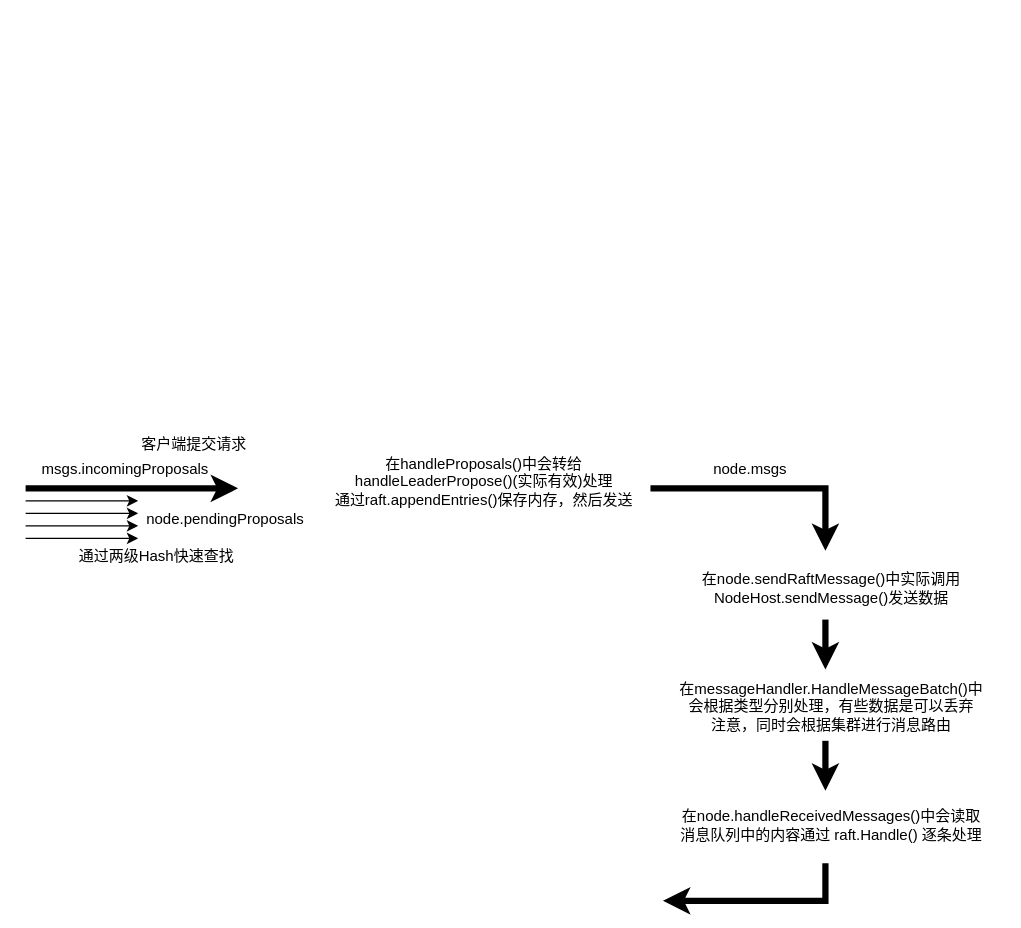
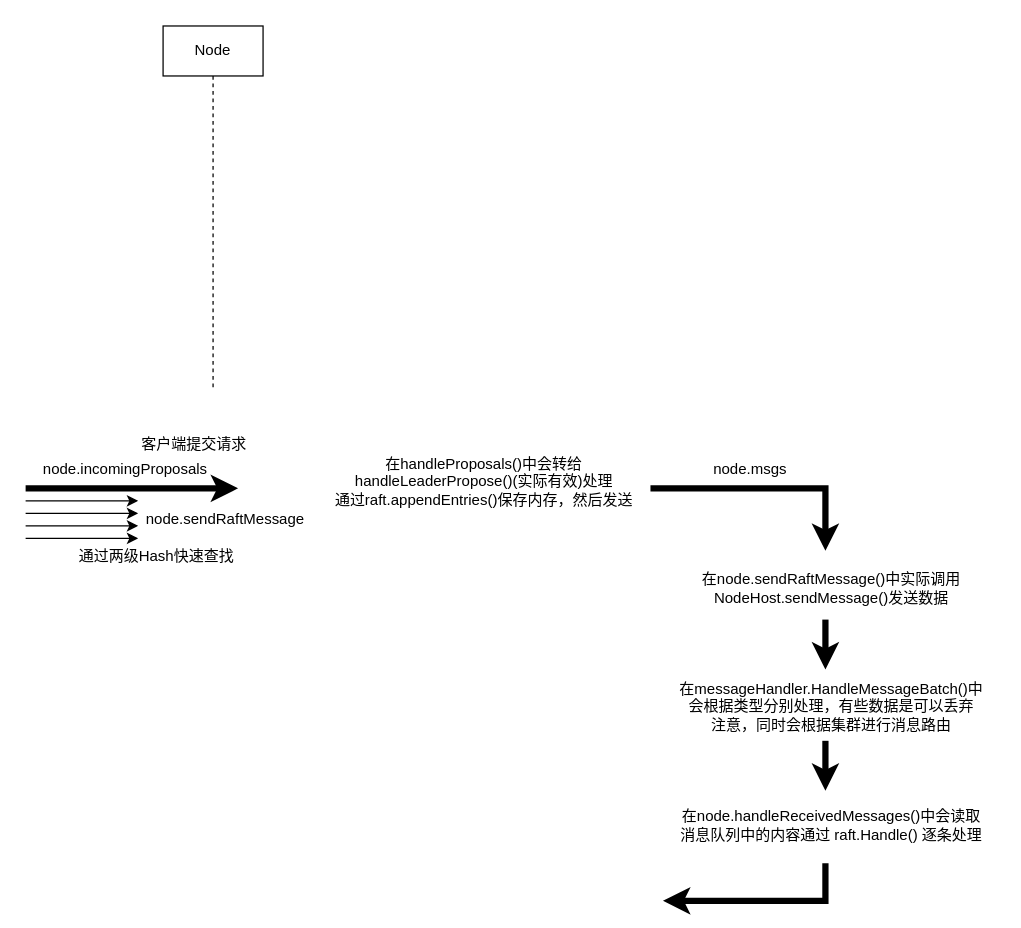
node "Node": added
node "msgs.incomingProposals": label "msgs.incomingProposals" -> "node.incomingProposals"
node "node.pendingProposals": label "node.pendingProposals" -> "node.sendRaftMessage"
